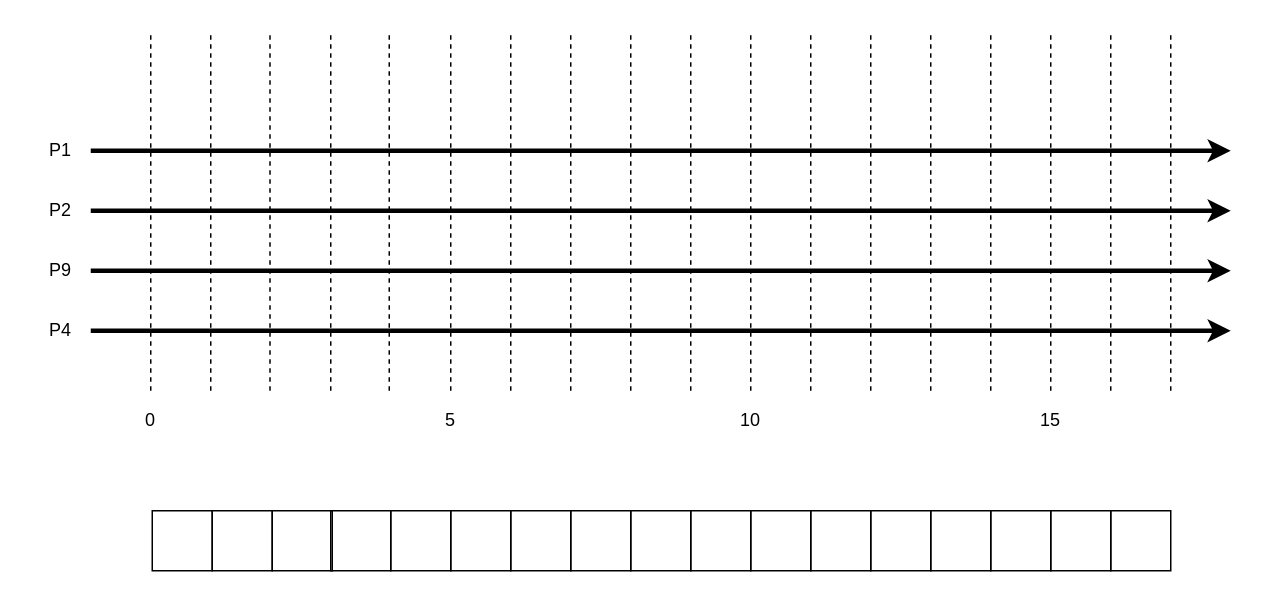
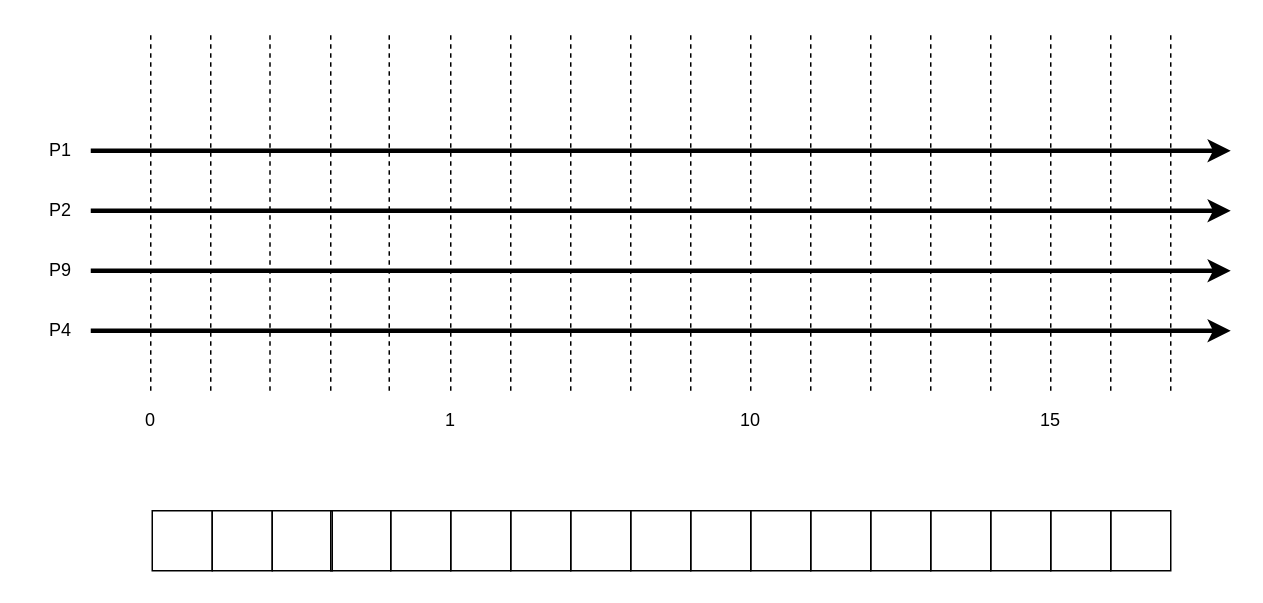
node "5": label "5" -> "1"
